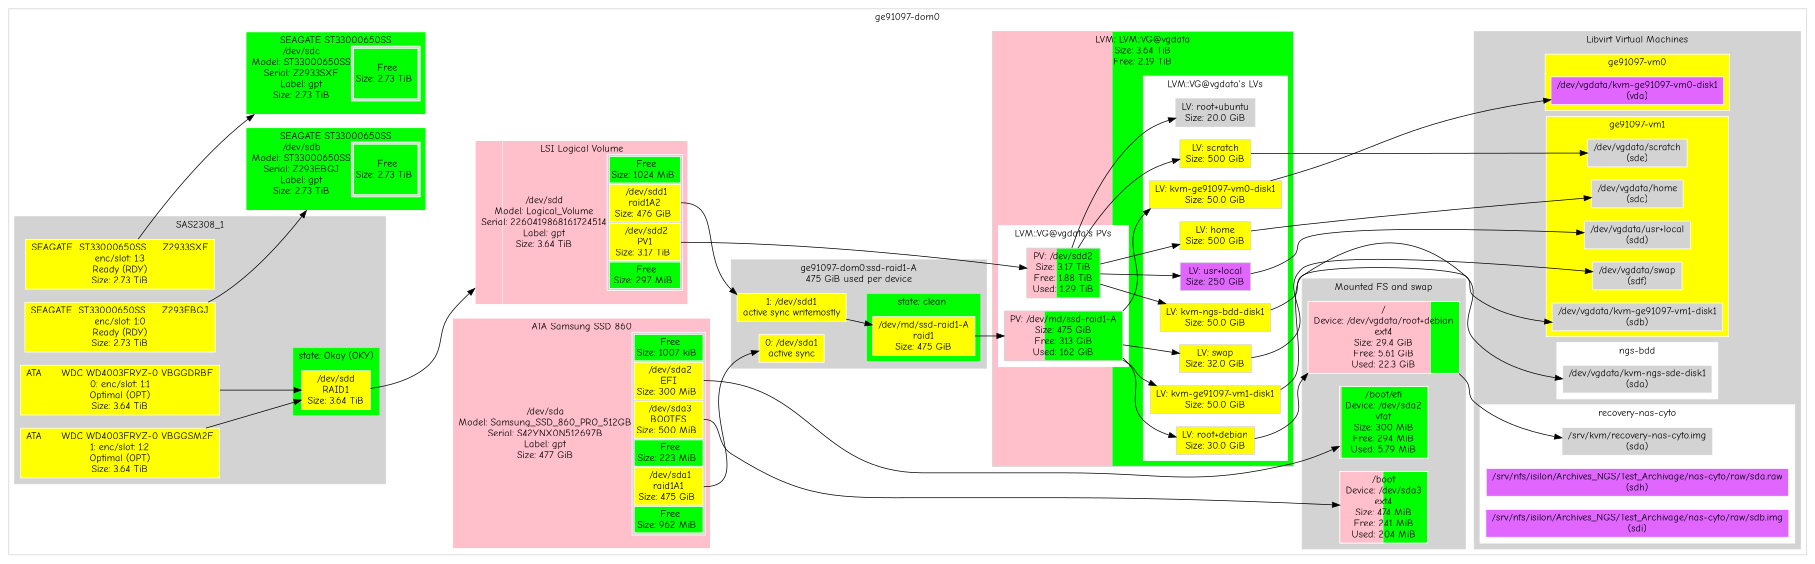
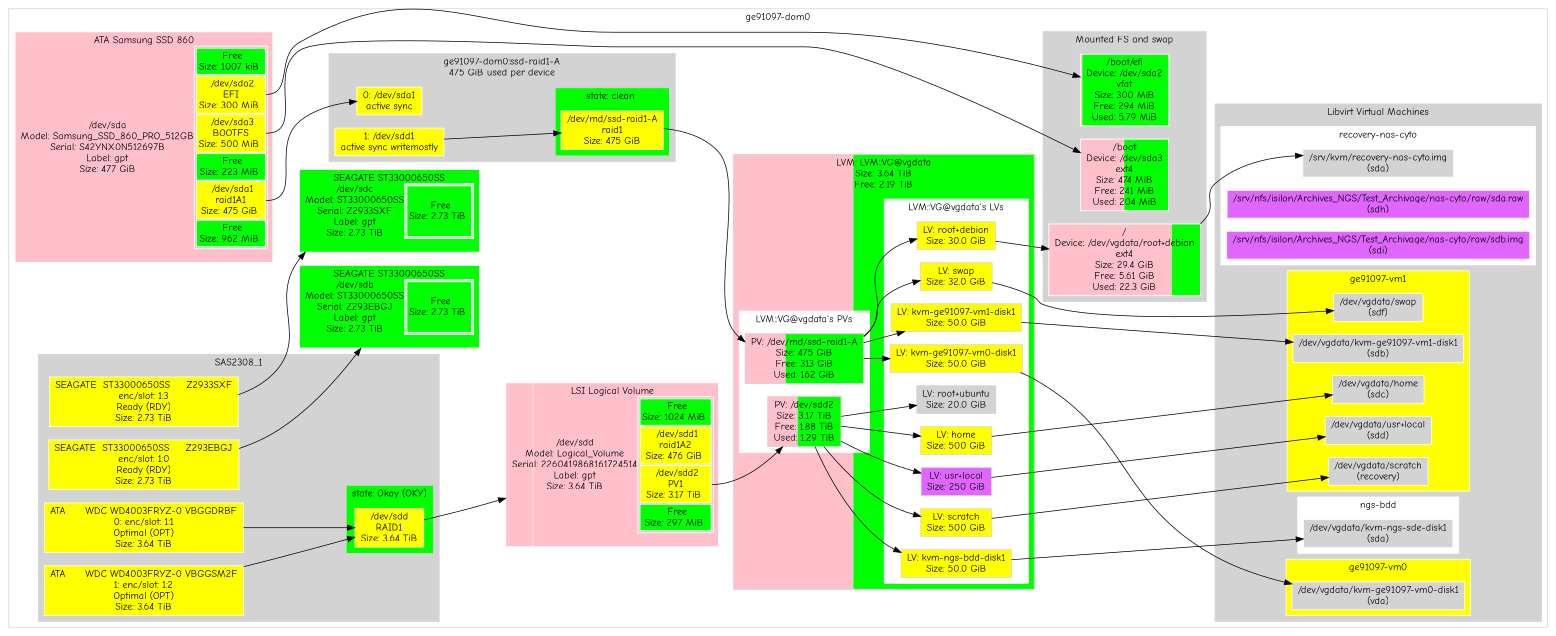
node "/dev/vgdata/kvm-ge91097-vm0-disk1 (vda)": fillcolor mediumorchid1 -> lightgrey
node "/dev/vgdata/scratch (sde)": label "/dev/vgdata/scratch (sde)" -> "/dev/vgdata/scratch (recovery)"
edge "LSI Logical Volume" -> "1: /dev/sdd1 active sync writemostly": removed
